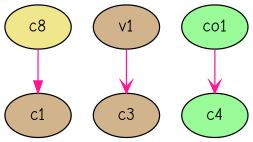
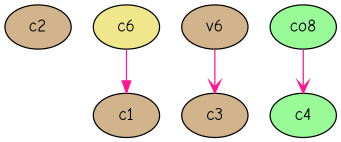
node "c8": label "c8" -> "c6"
node "c2": added
node "v1": label "v1" -> "v6"
node "co1": label "co1" -> "co8"
